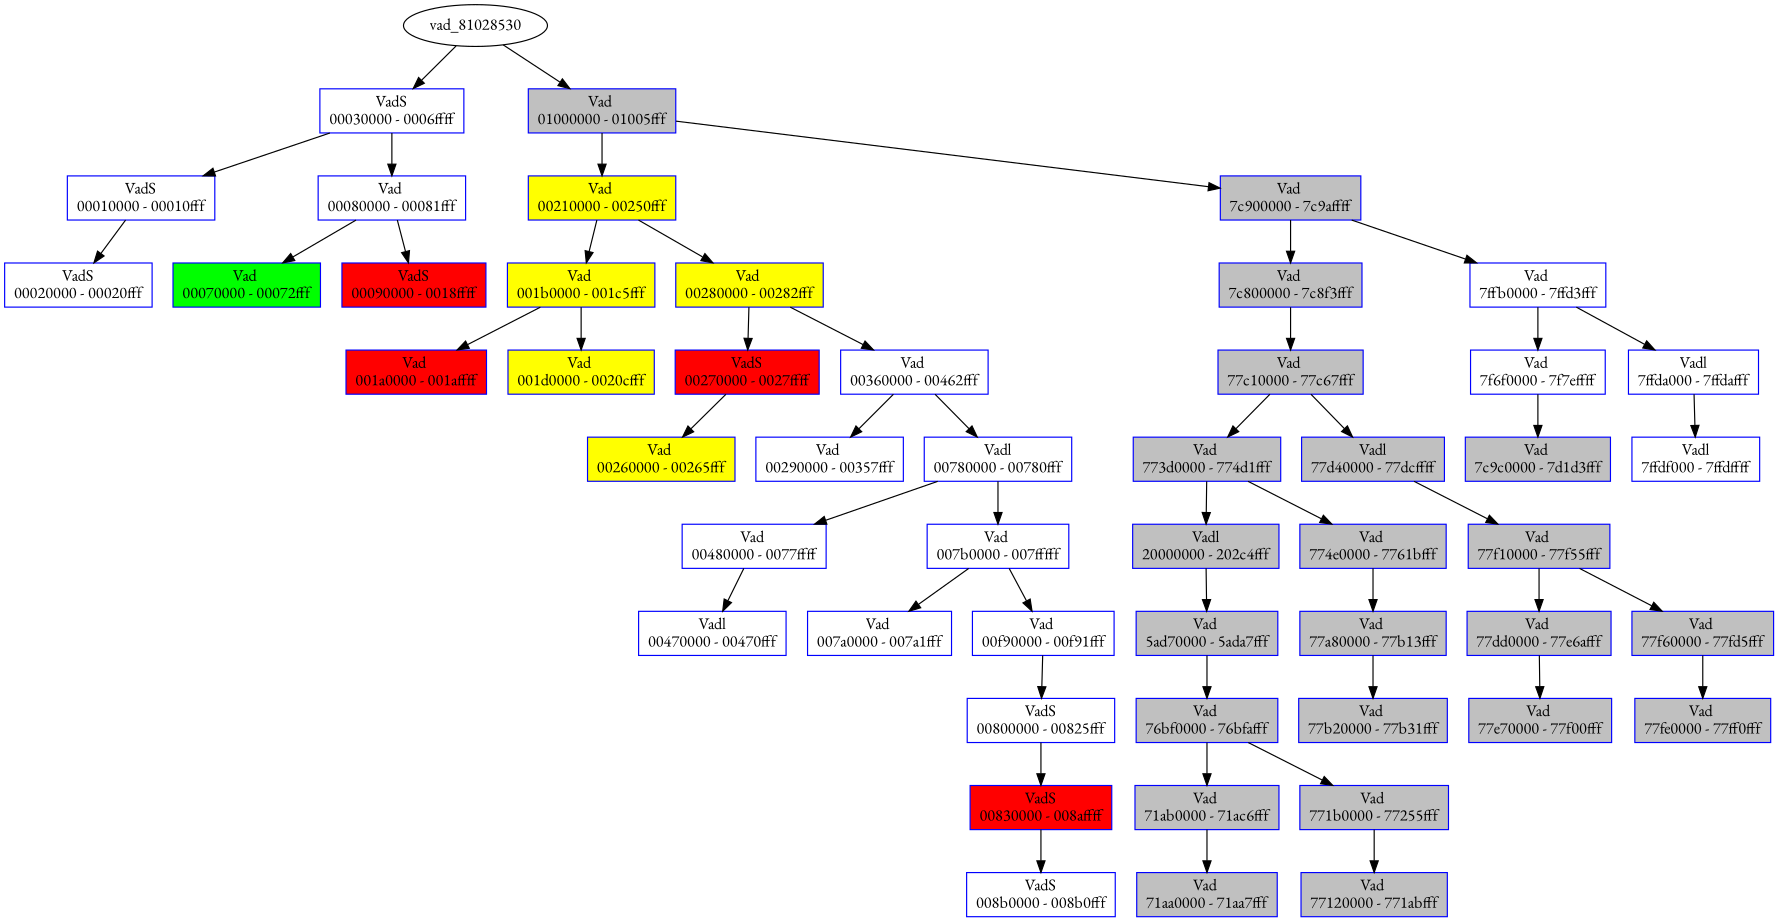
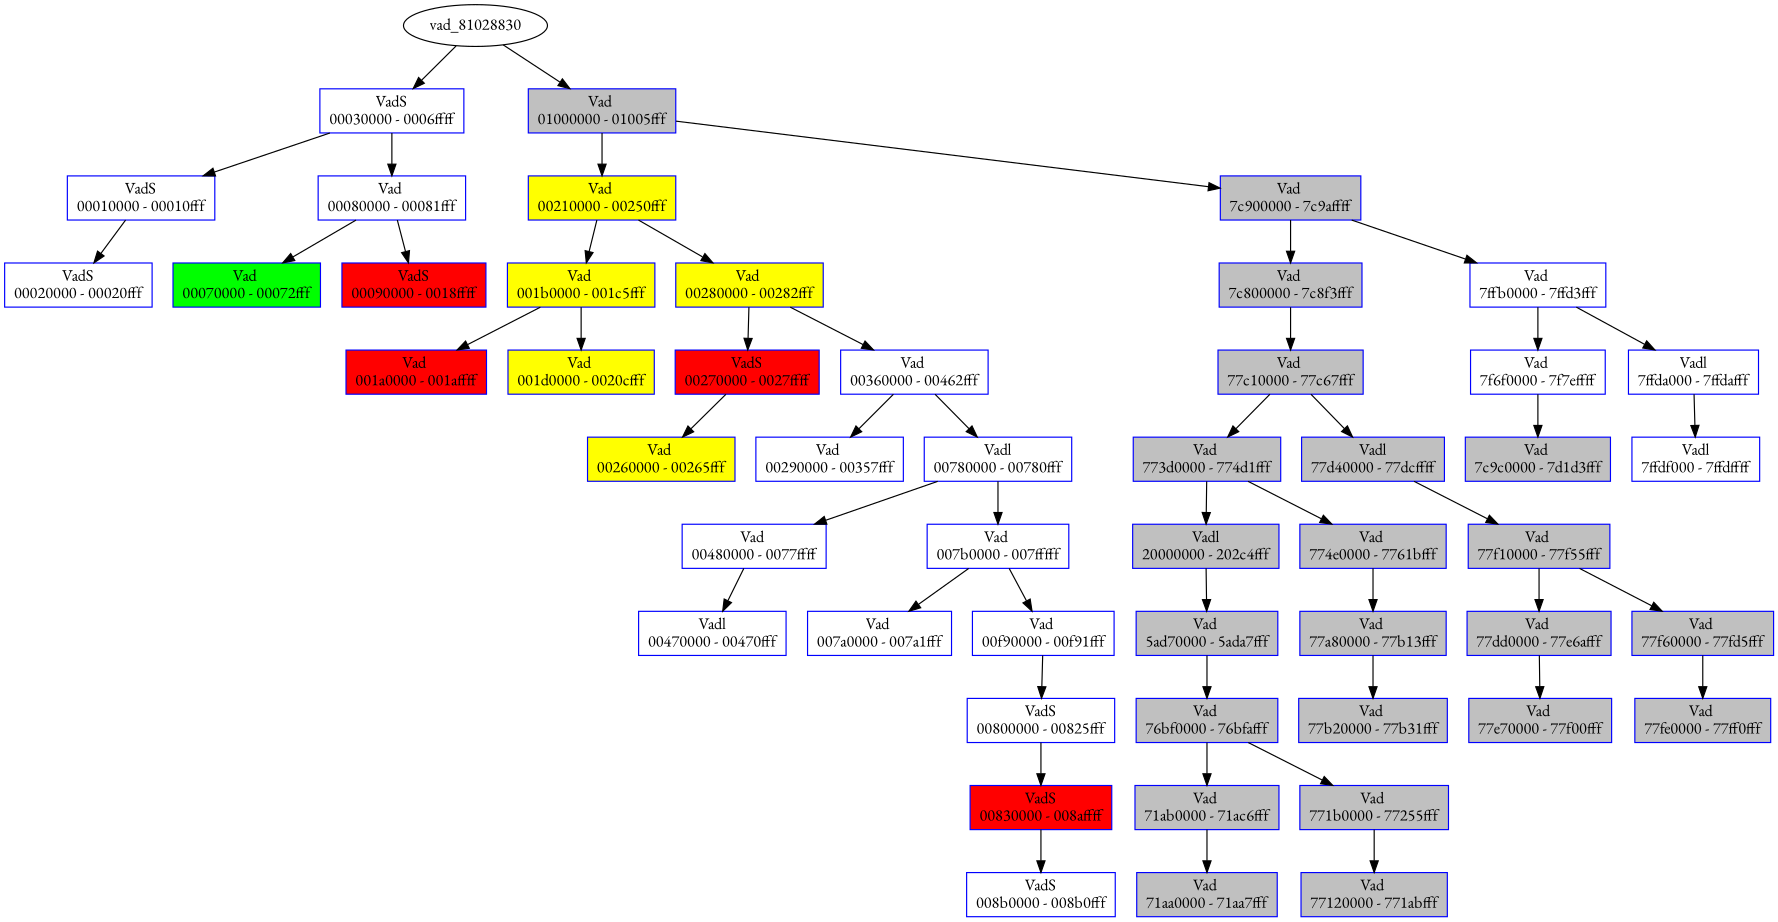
node "vad_81028530": label "vad_81028530" -> "vad_81028830"
